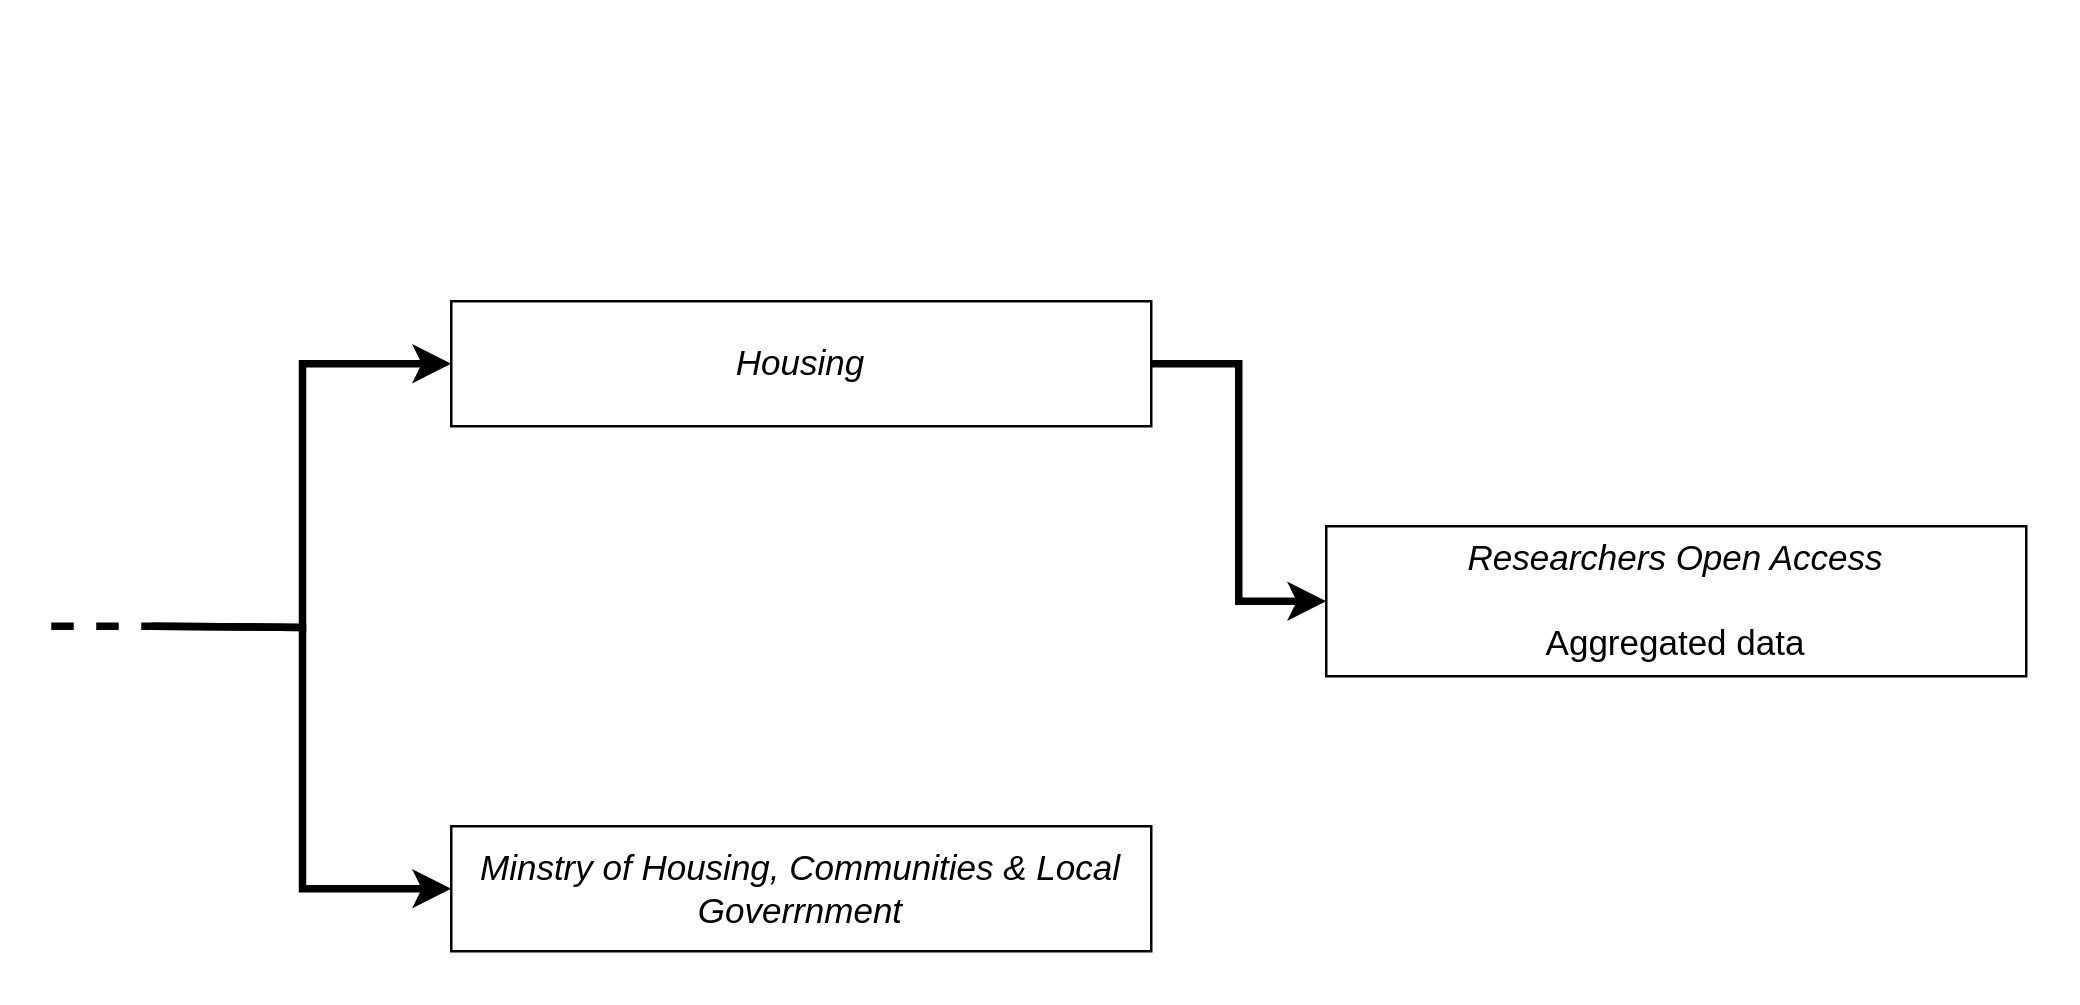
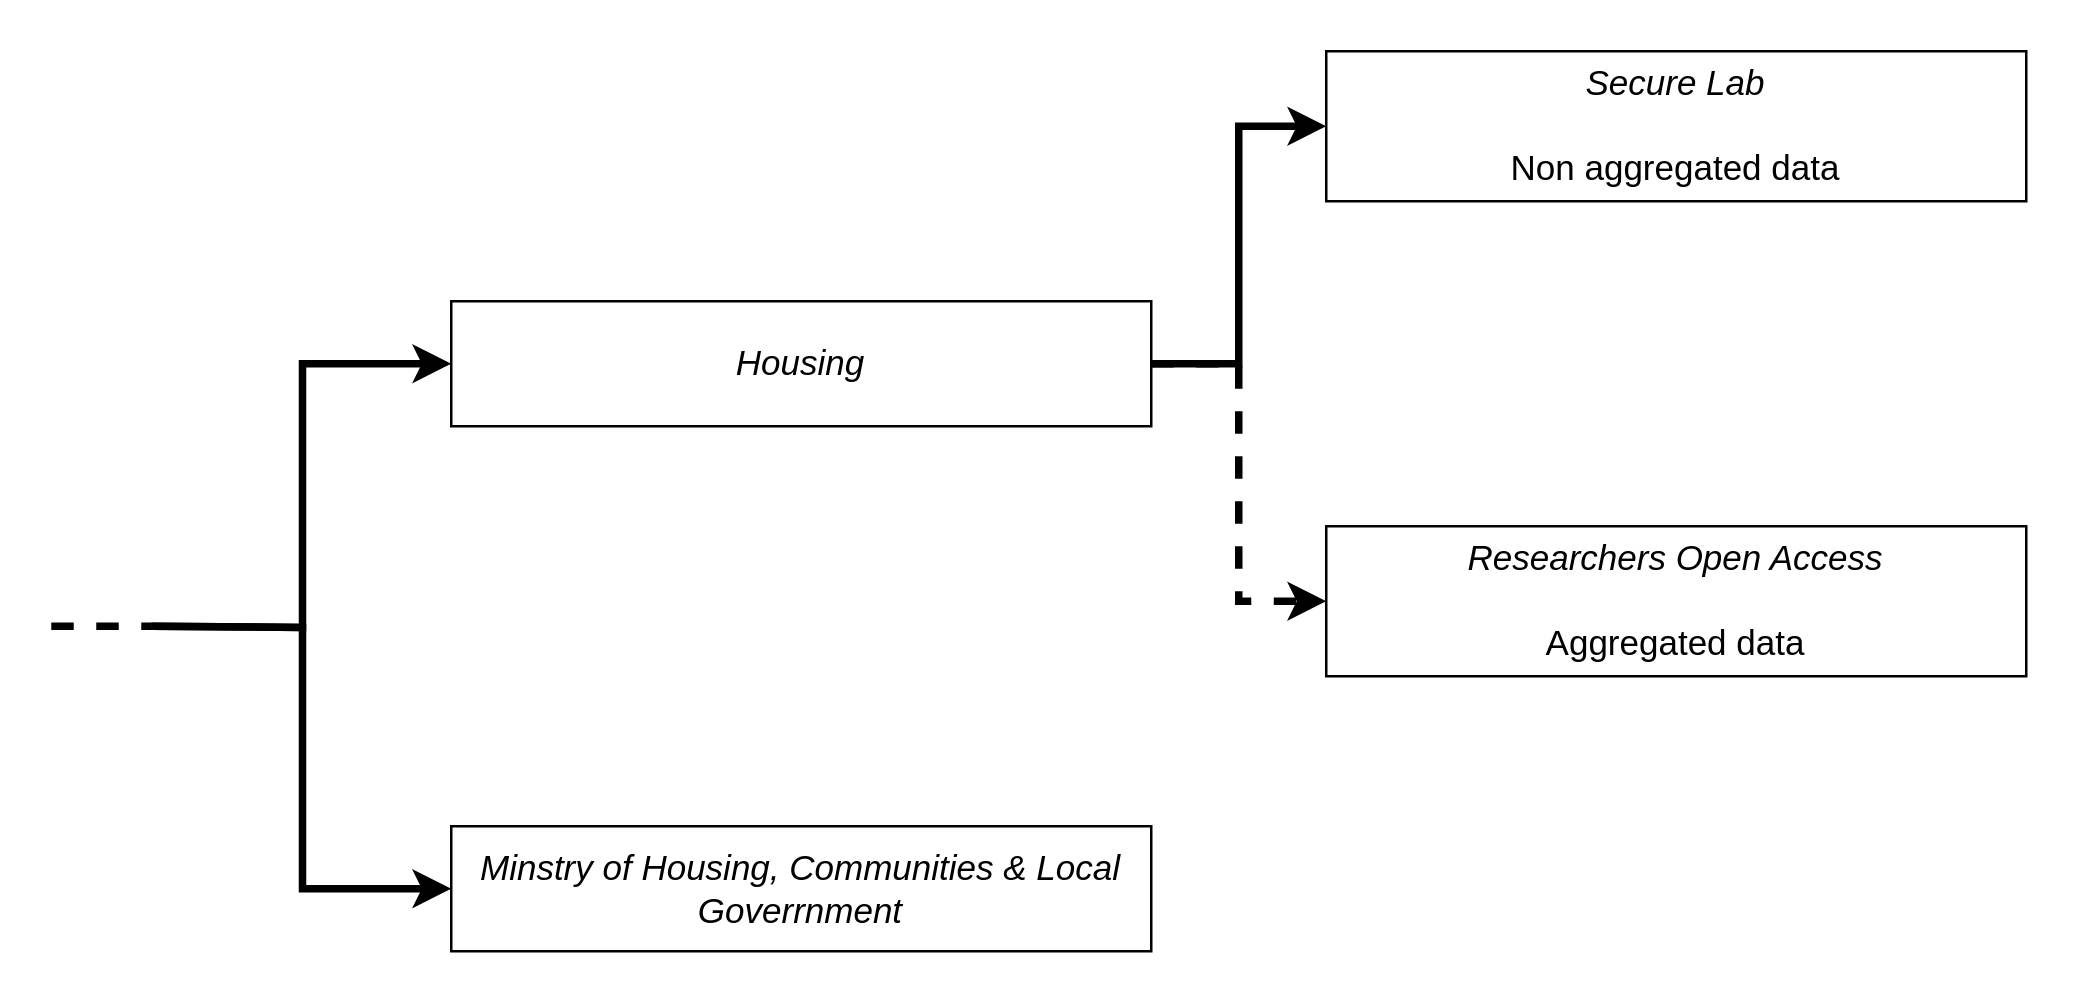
node "Secure Lab Non aggregated data": added
edge "Housing" -> "Secure Lab Non aggregated data": added
edge "Housing" -> "Researchers Open Access Aggregated data": style solid -> dashed
